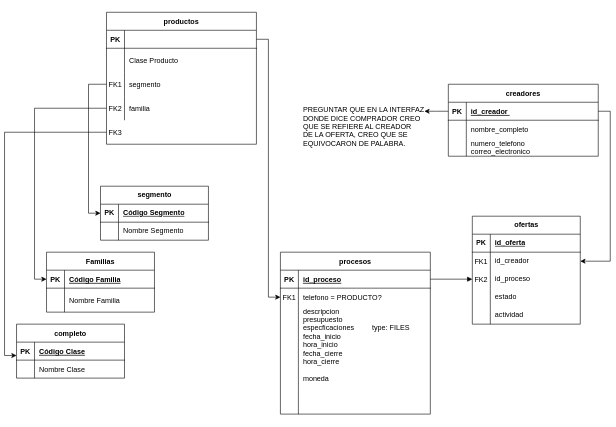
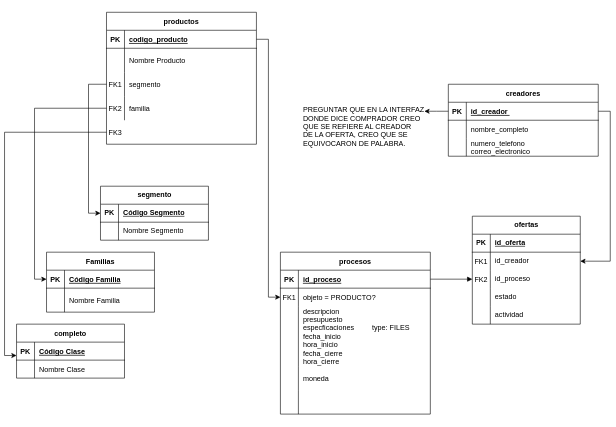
node "codigo_producto": added
node "Clase Producto": label "Clase Producto" -> "Nombre Producto"
node "telefono = PRODUCTO?": label "telefono = PRODUCTO?" -> "objeto = PRODUCTO?"
